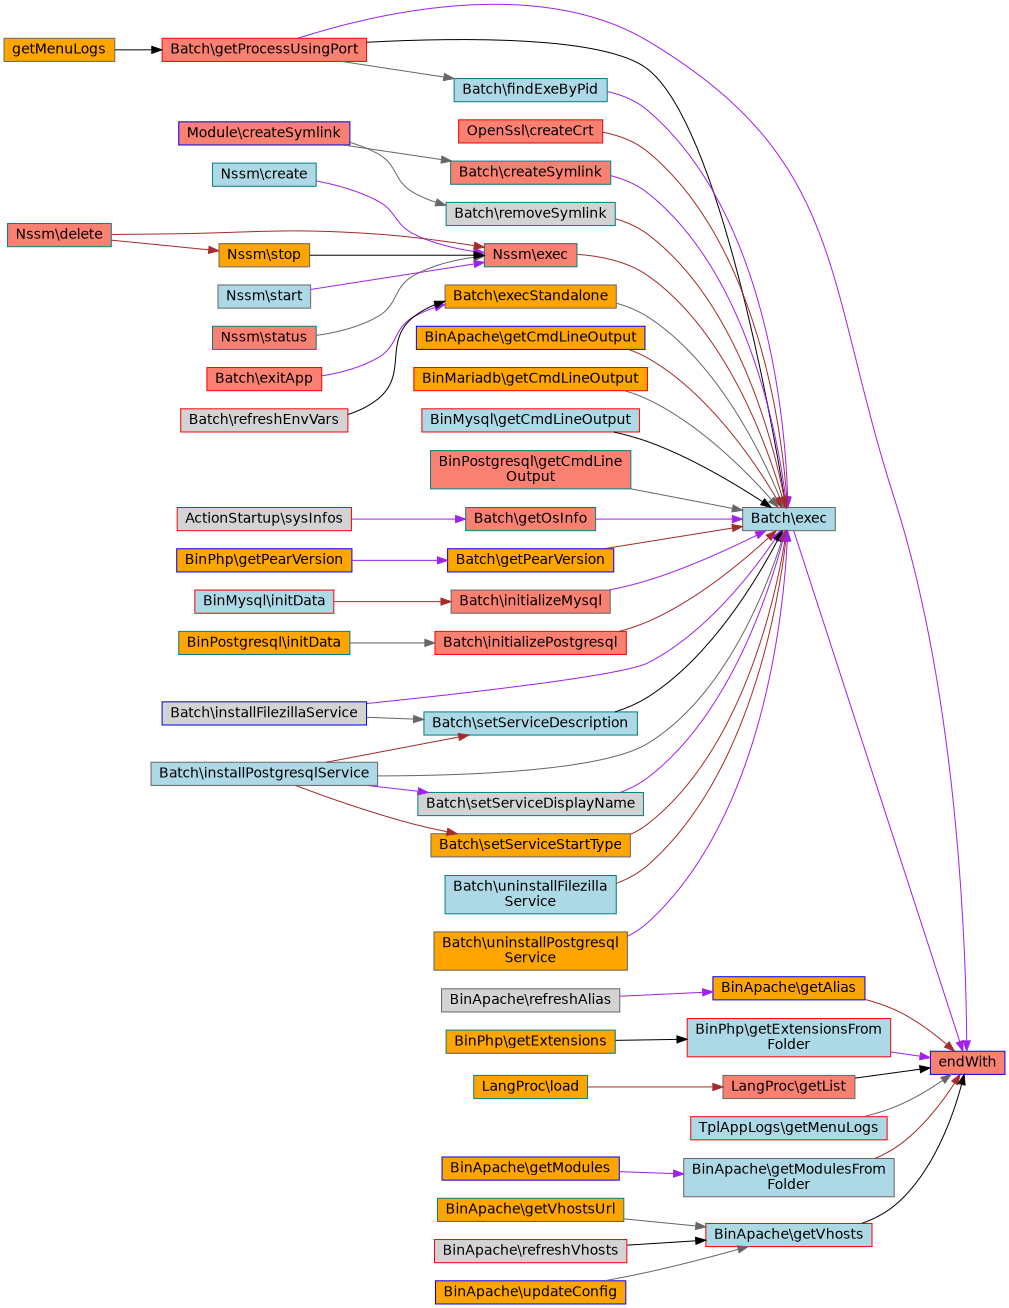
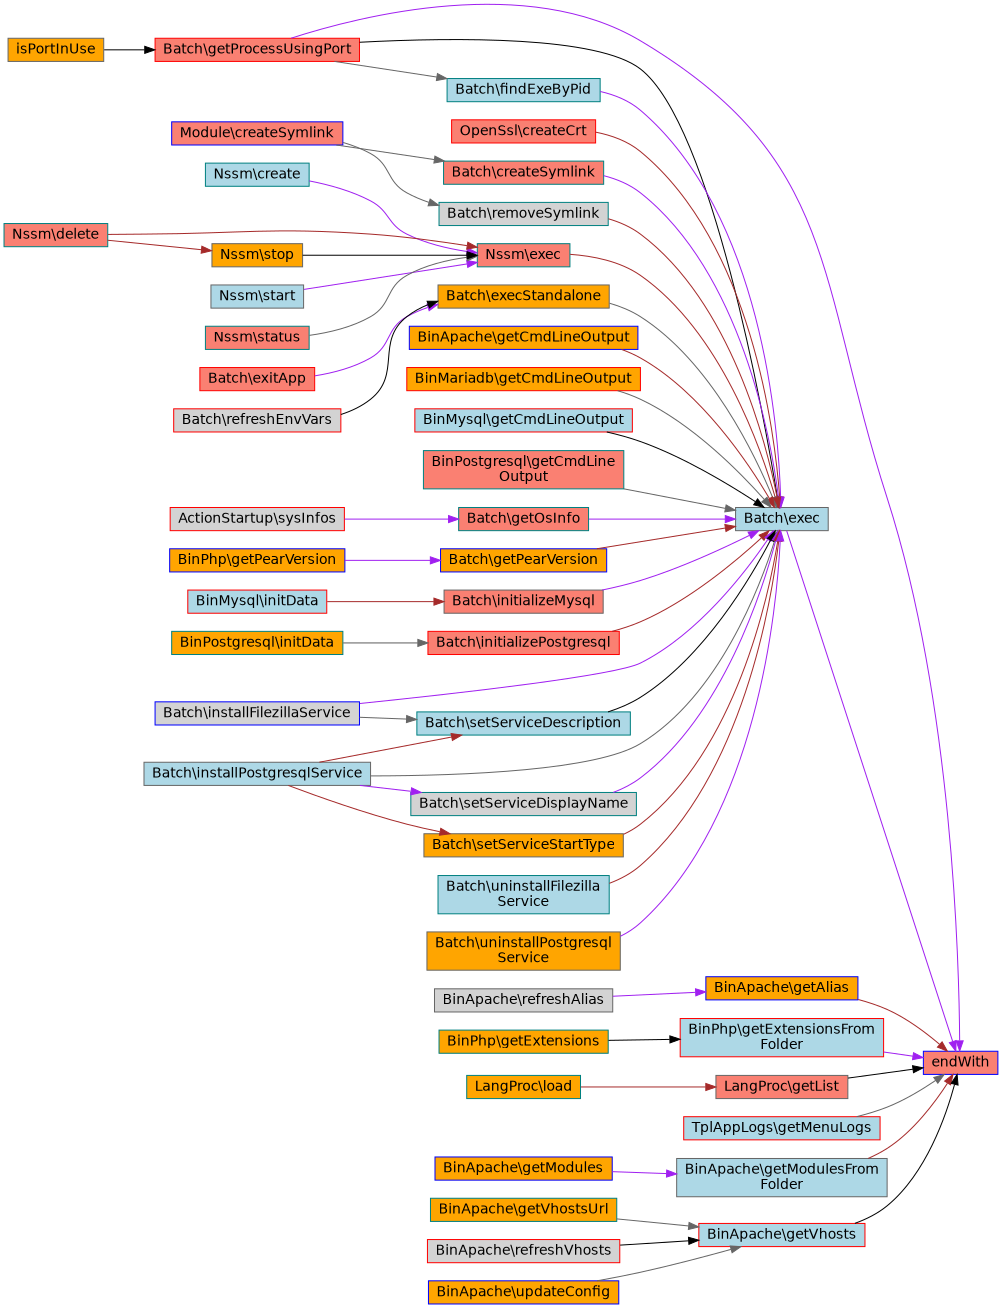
node "getMenuLogs": label "getMenuLogs" -> "isPortInUse"
